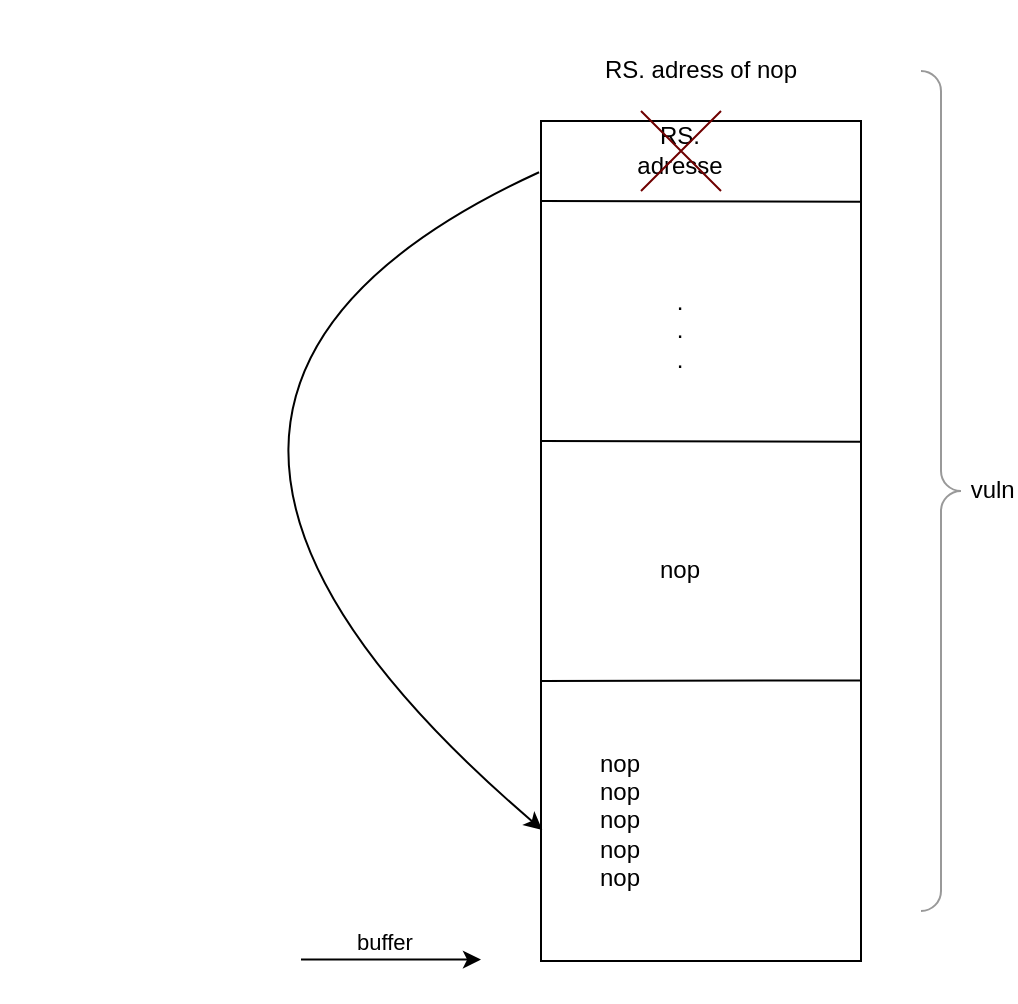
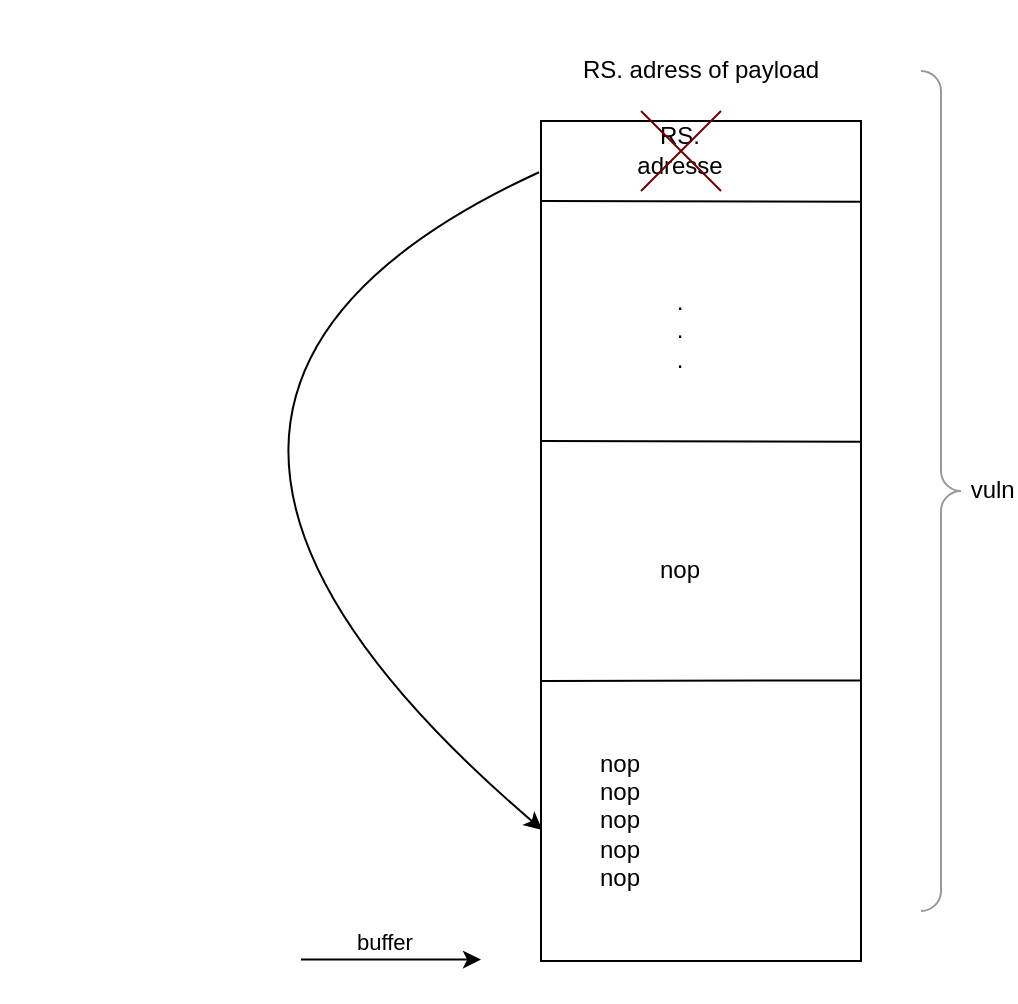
node "RS. adress of nop": label "RS. adress of nop" -> "RS. adress of payload"
